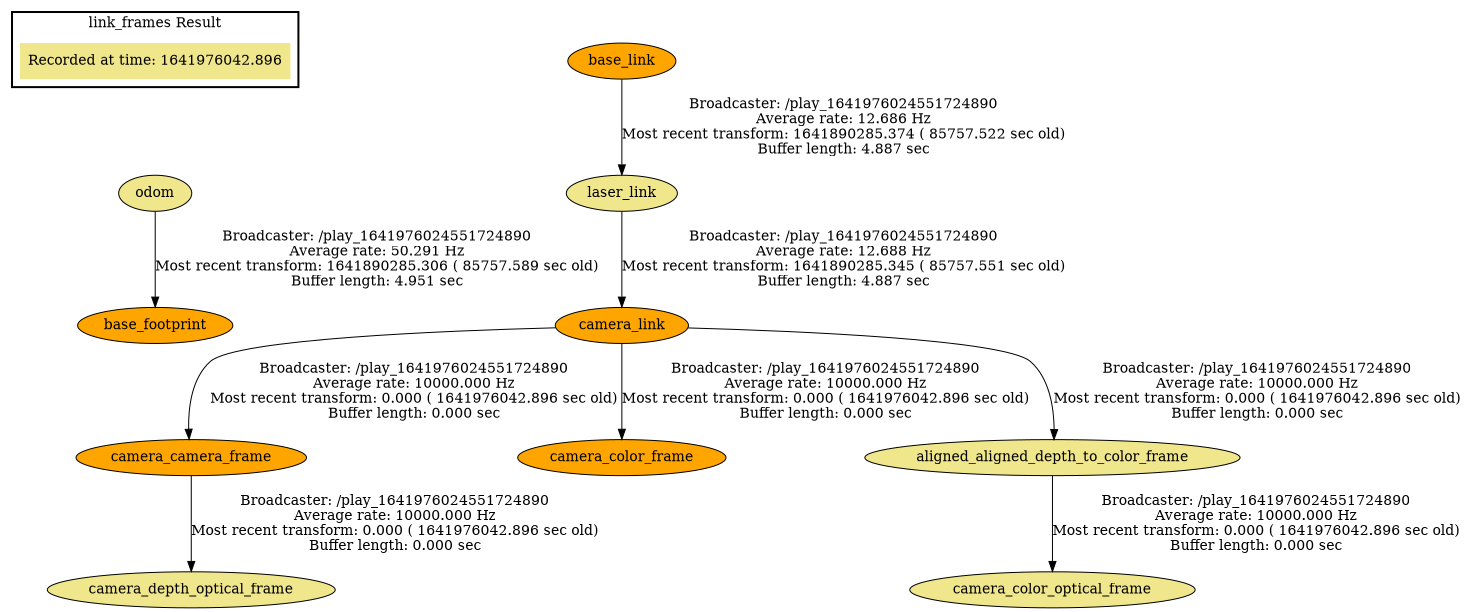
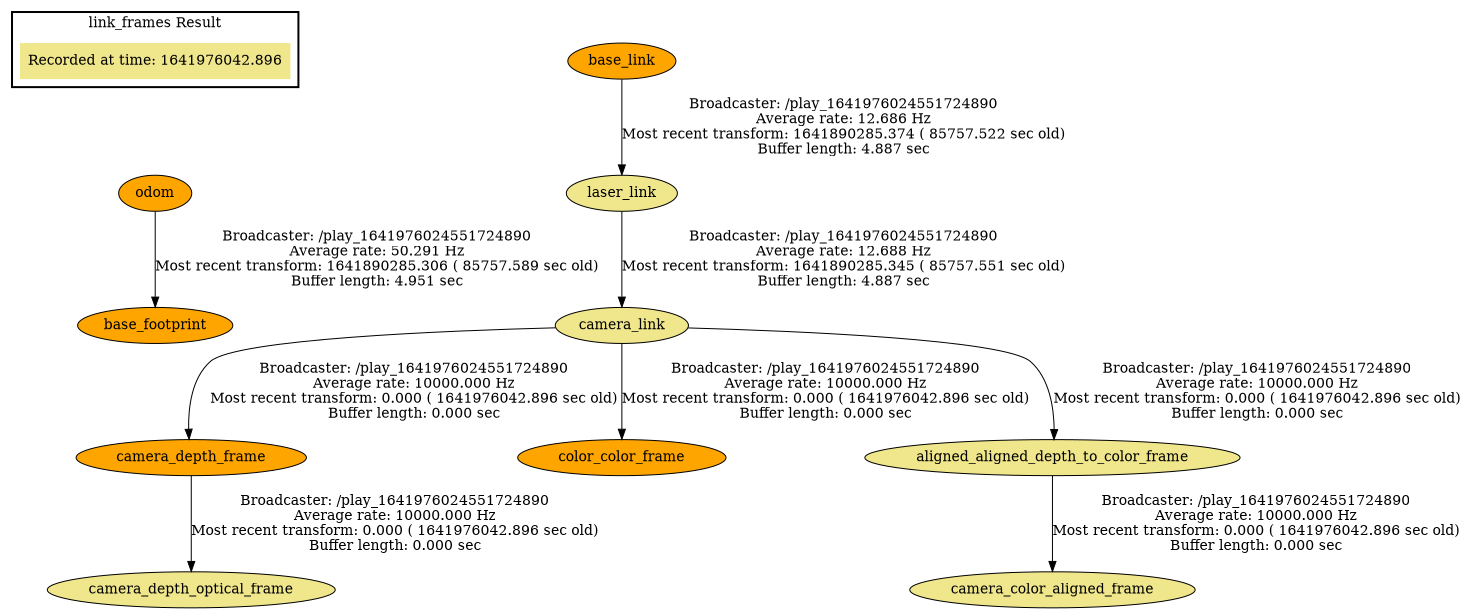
node "odom": fillcolor khaki -> orange
node "camera_link": fillcolor orange -> khaki
node "camera_camera_frame": label "camera_camera_frame" -> "camera_depth_frame"
node "camera_color_frame": label "camera_color_frame" -> "color_color_frame"
node "camera_color_optical_frame": label "camera_color_optical_frame" -> "camera_color_aligned_frame"
